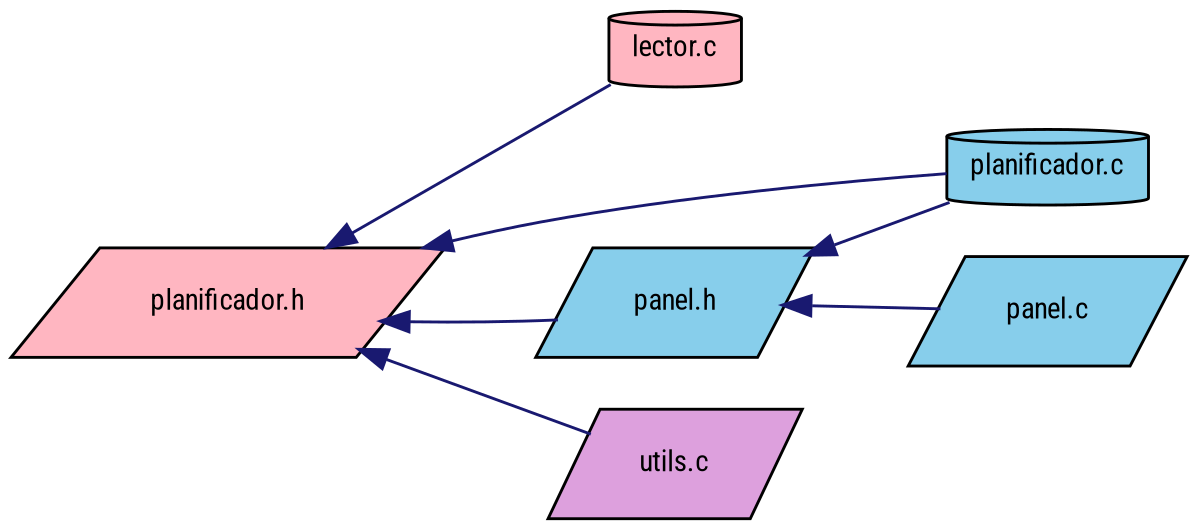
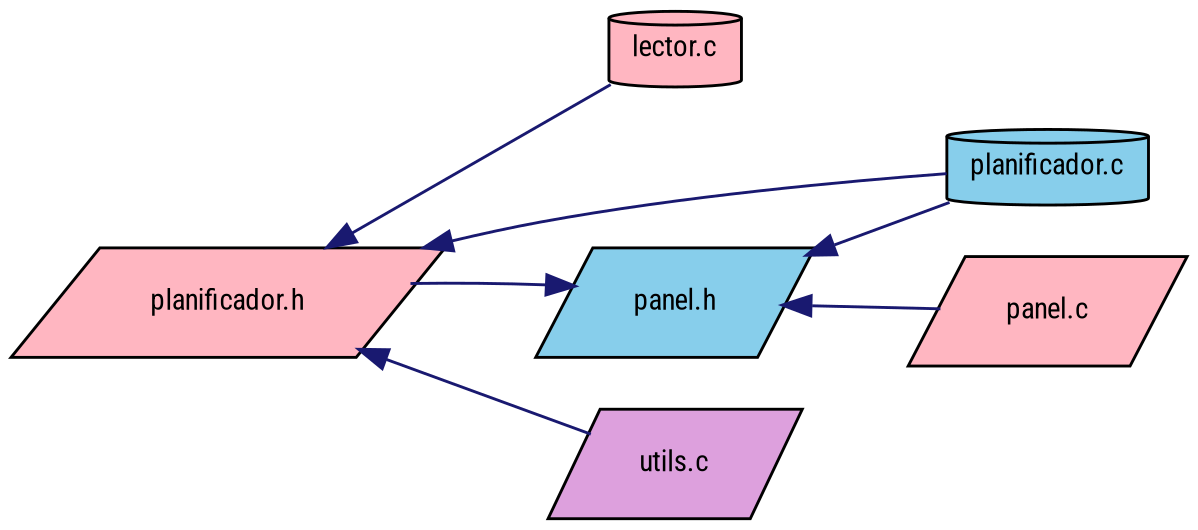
node "panel.c": fillcolor skyblue -> lightpink
edge "panel.h" -> "planificador.h": reversed
